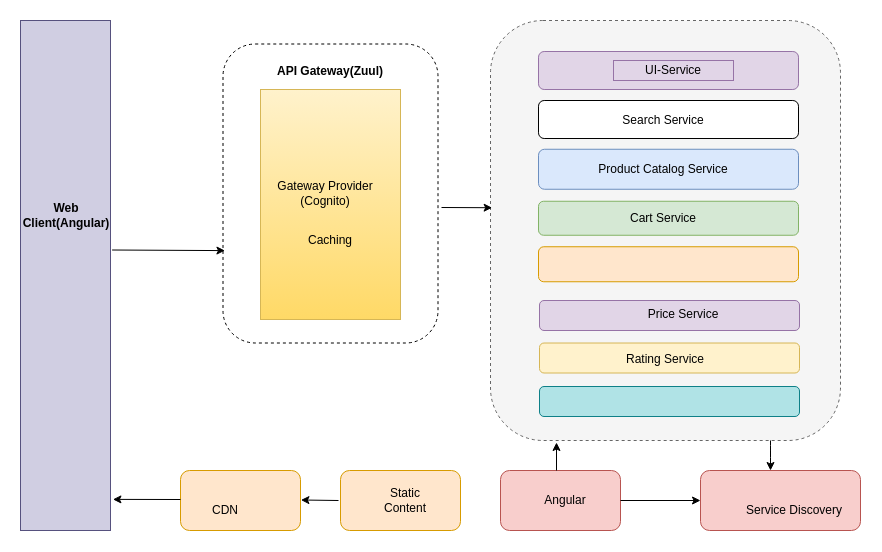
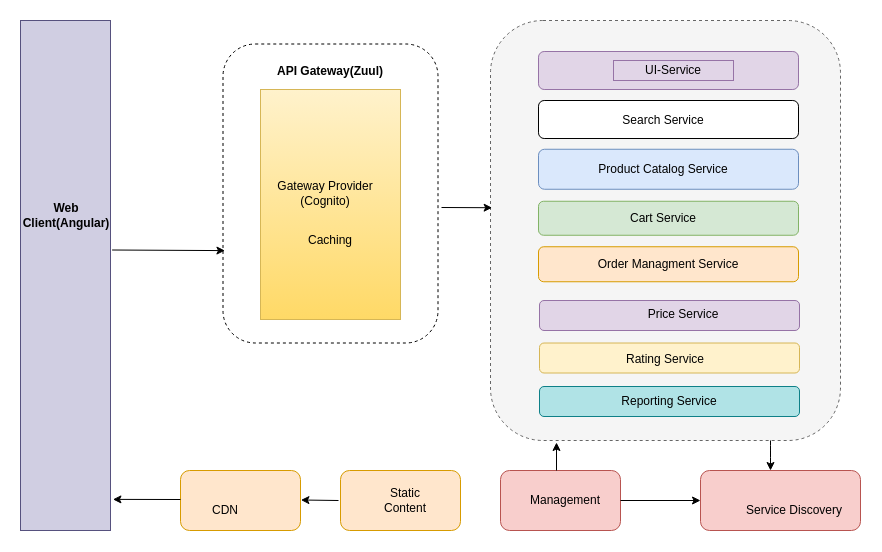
node "Order Managment Service": added
node "Reporting Service": added
node "Angular": label "Angular" -> "Management"
